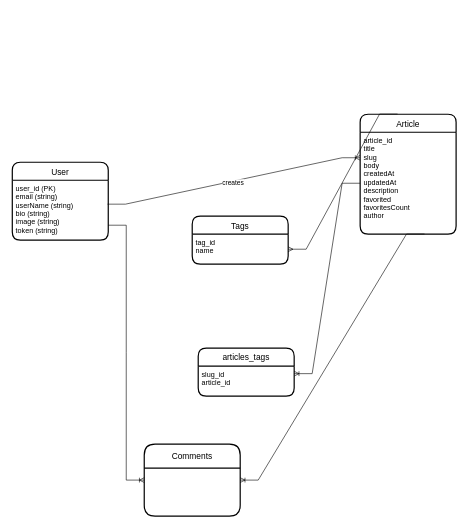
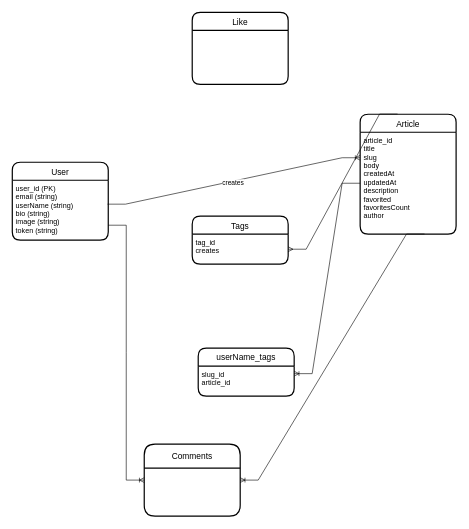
node "Like": added
node "tag_id name": label "tag_id name" -> "tag_id creates"
node "articles_tags": label "articles_tags" -> "userName_tags"
